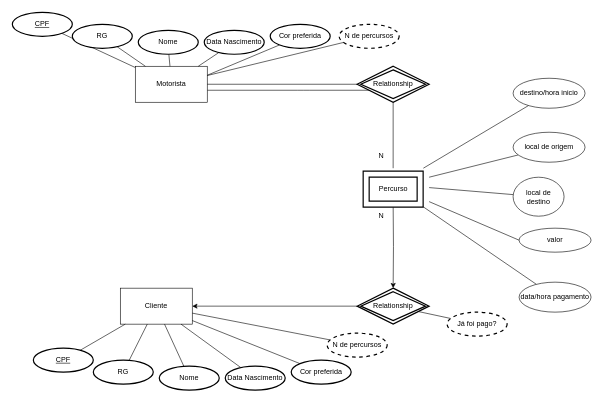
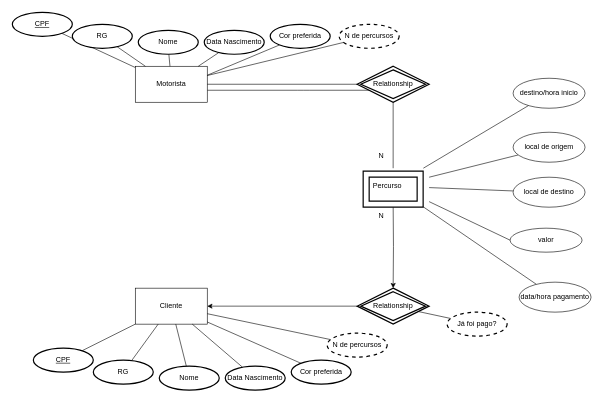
node "Percurso": moved (393, 189) -> (387, 186)
node "local de destino": size 51x39 -> 72x30
node "valor": moved (555, 240) -> (546, 240)
node "Cliente": moved (156, 306) -> (171, 306)
